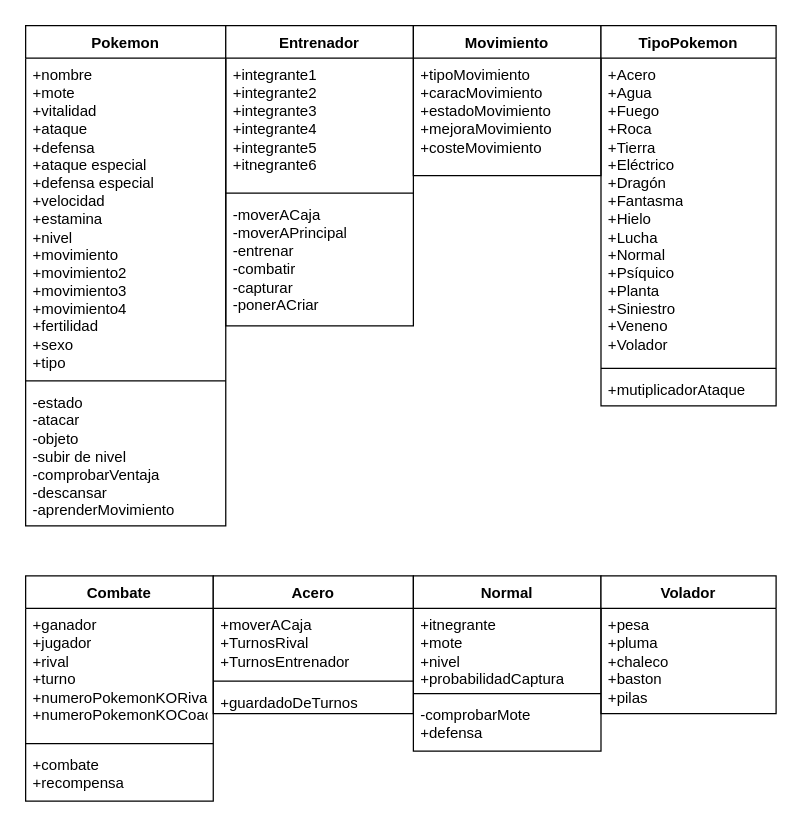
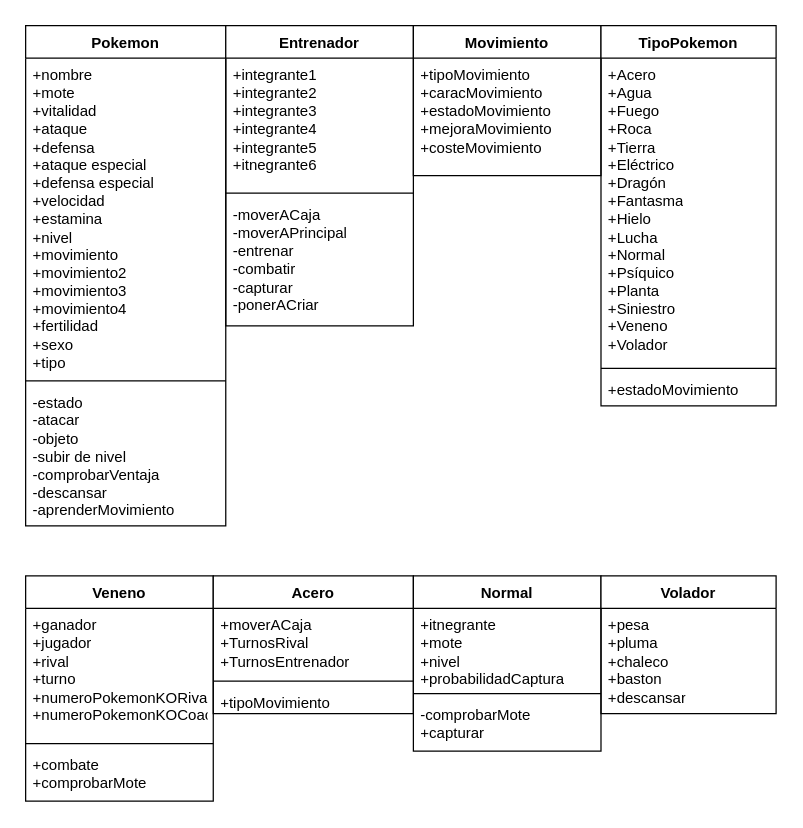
node "+mutiplicadorAtaque": label "+mutiplicadorAtaque" -> "+estadoMovimiento"
node "Combate": label "Combate" -> "Veneno"
node "+pesa +pluma +chaleco +baston +pilas": label "+pesa +pluma +chaleco +baston +pilas" -> "+pesa +pluma +chaleco +baston +descansar"
node "+guardadoDeTurnos": label "+guardadoDeTurnos" -> "+tipoMovimiento"
node "-comprobarMote +defensa": label "-comprobarMote +defensa" -> "-comprobarMote +capturar"
node "+combate +recompensa": label "+combate +recompensa" -> "+combate +comprobarMote"
